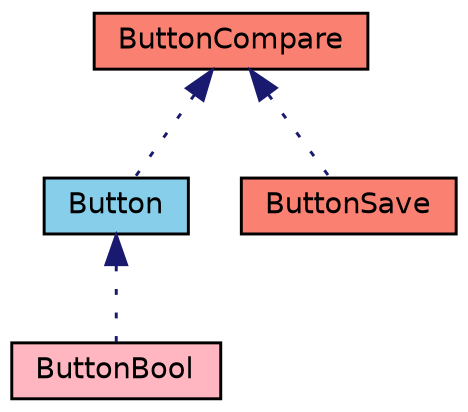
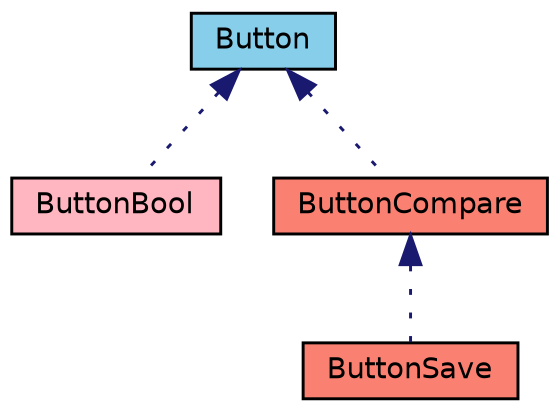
edge "Button" -> "ButtonCompare": reversed
